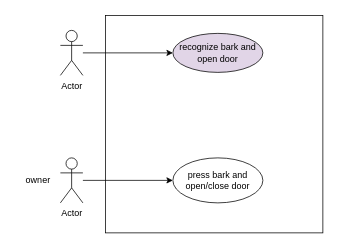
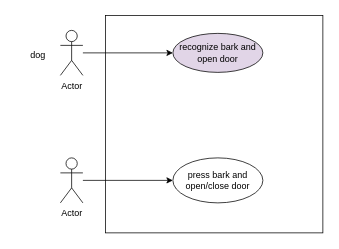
node "dog": added
node "owner": removed
